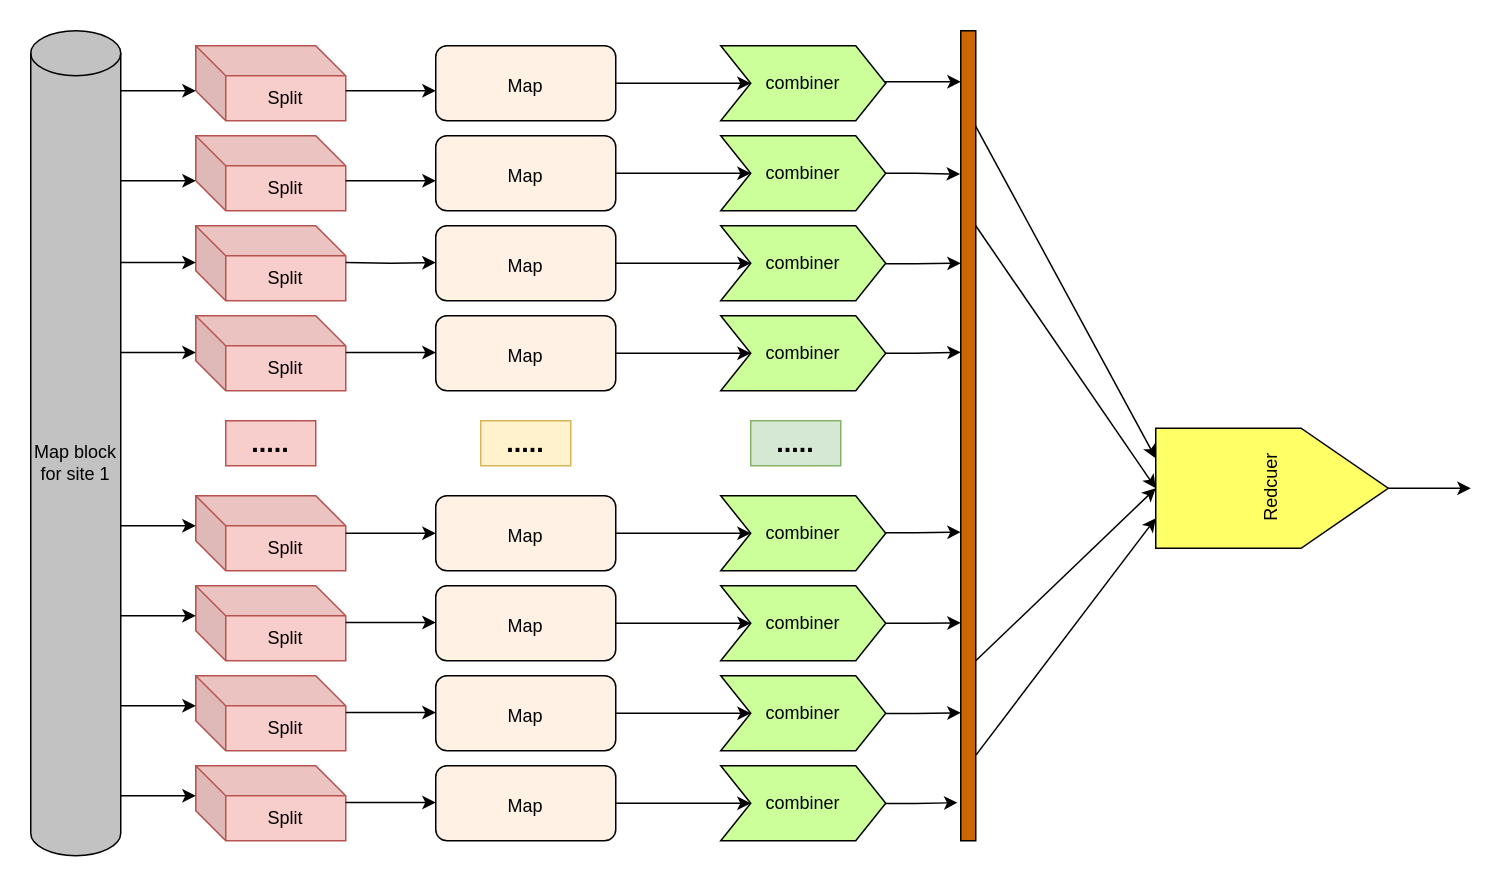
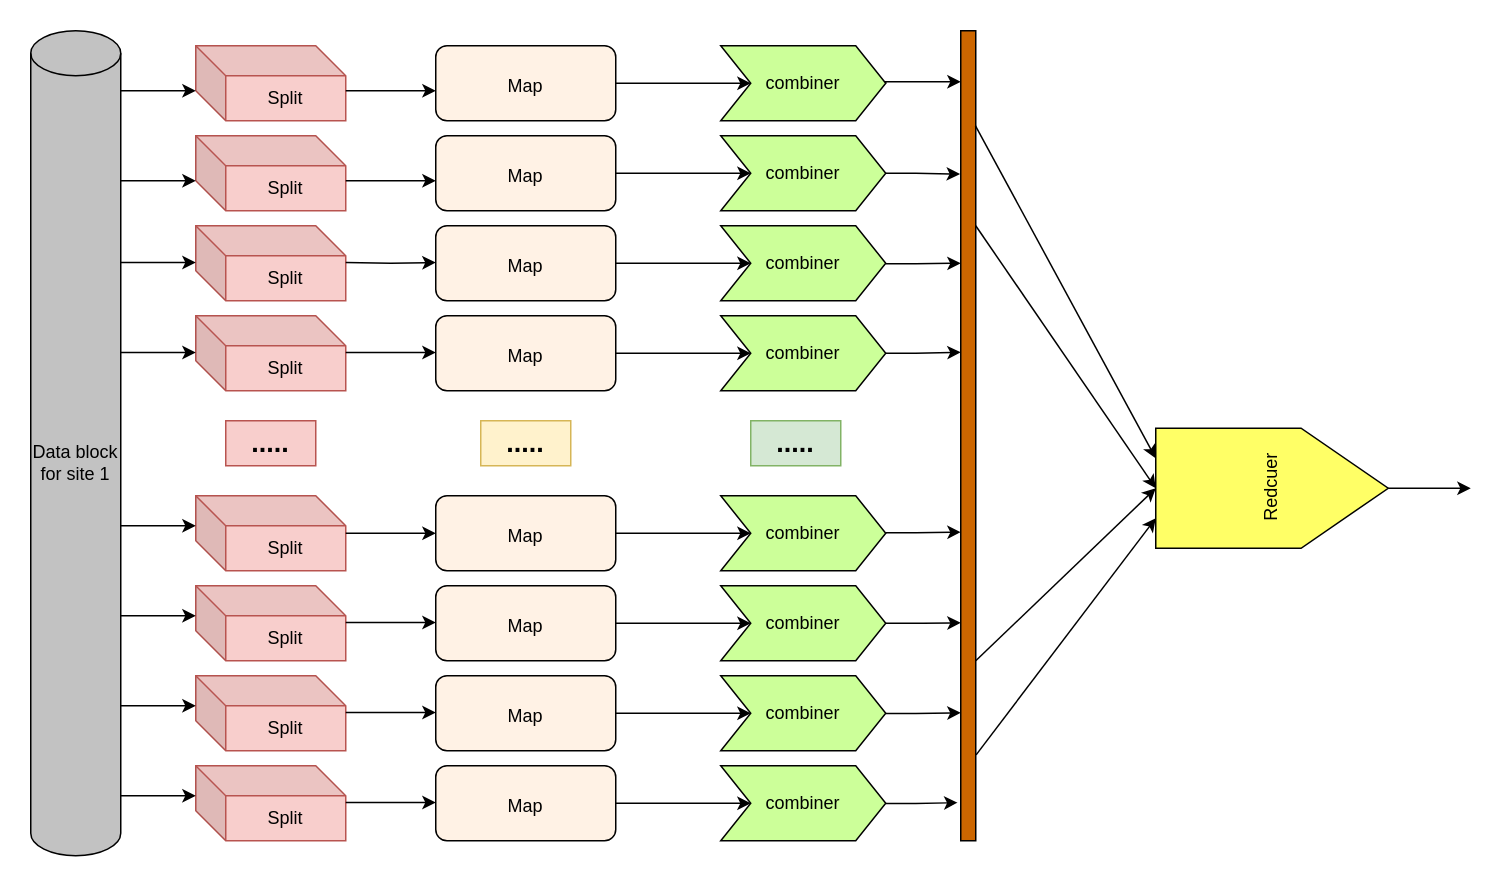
node "Map block for site 1": label "Map block for site 1" -> "Data block for site 1"
